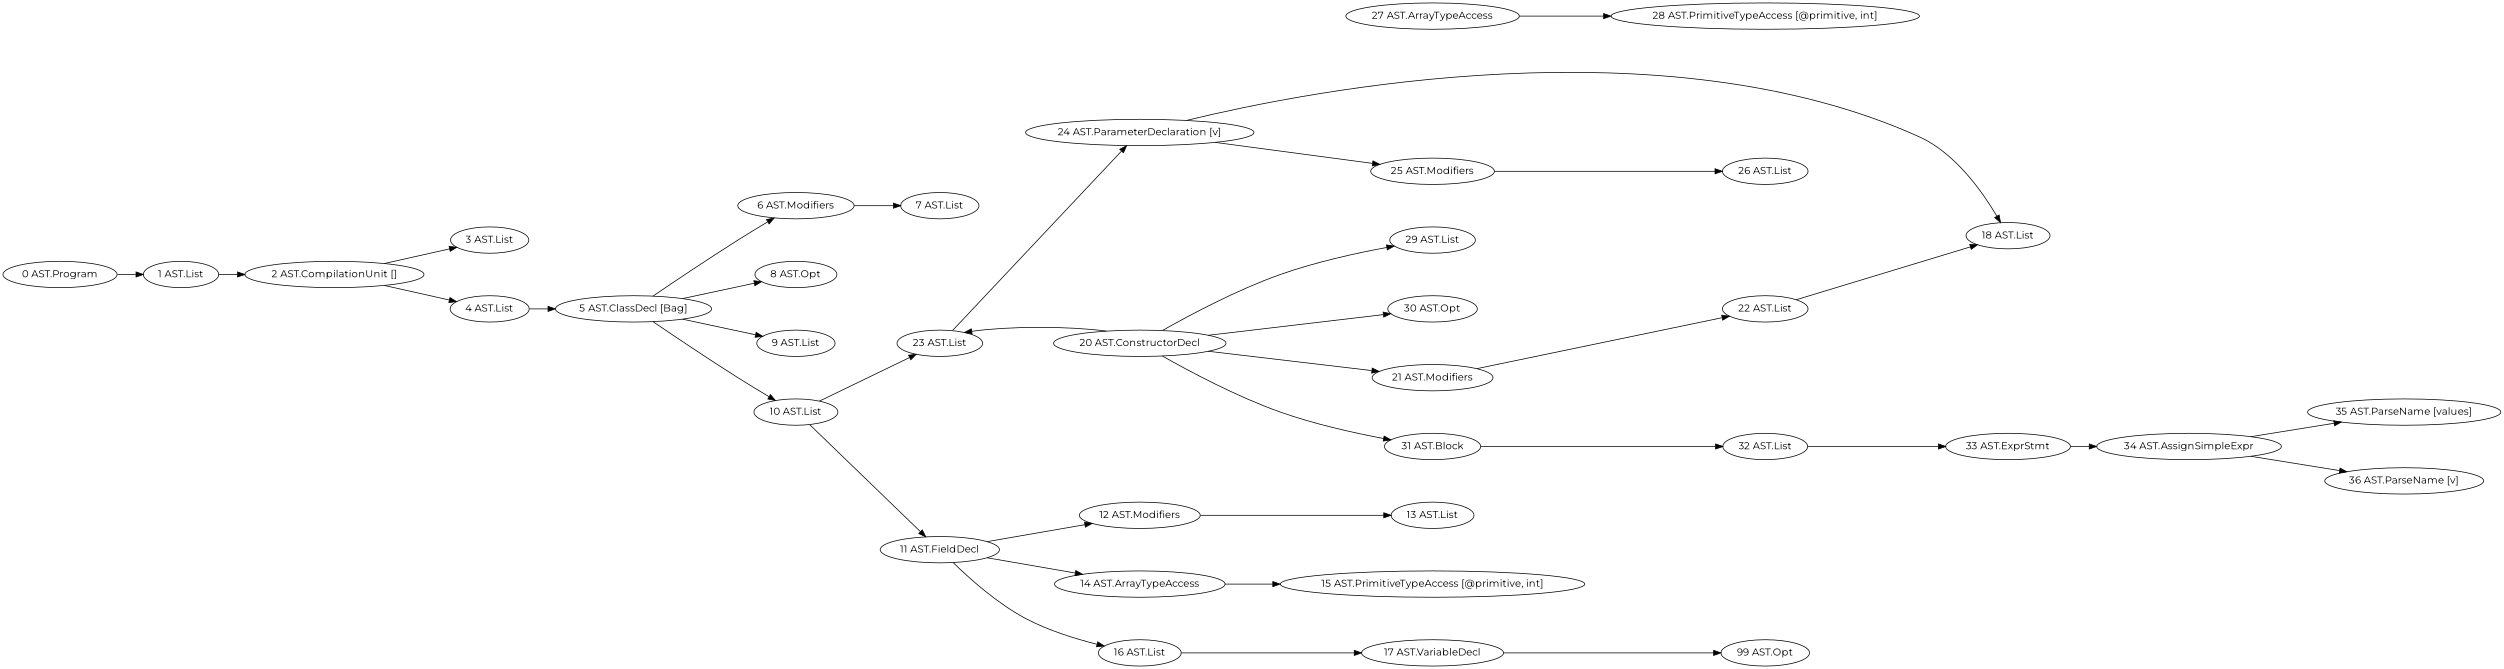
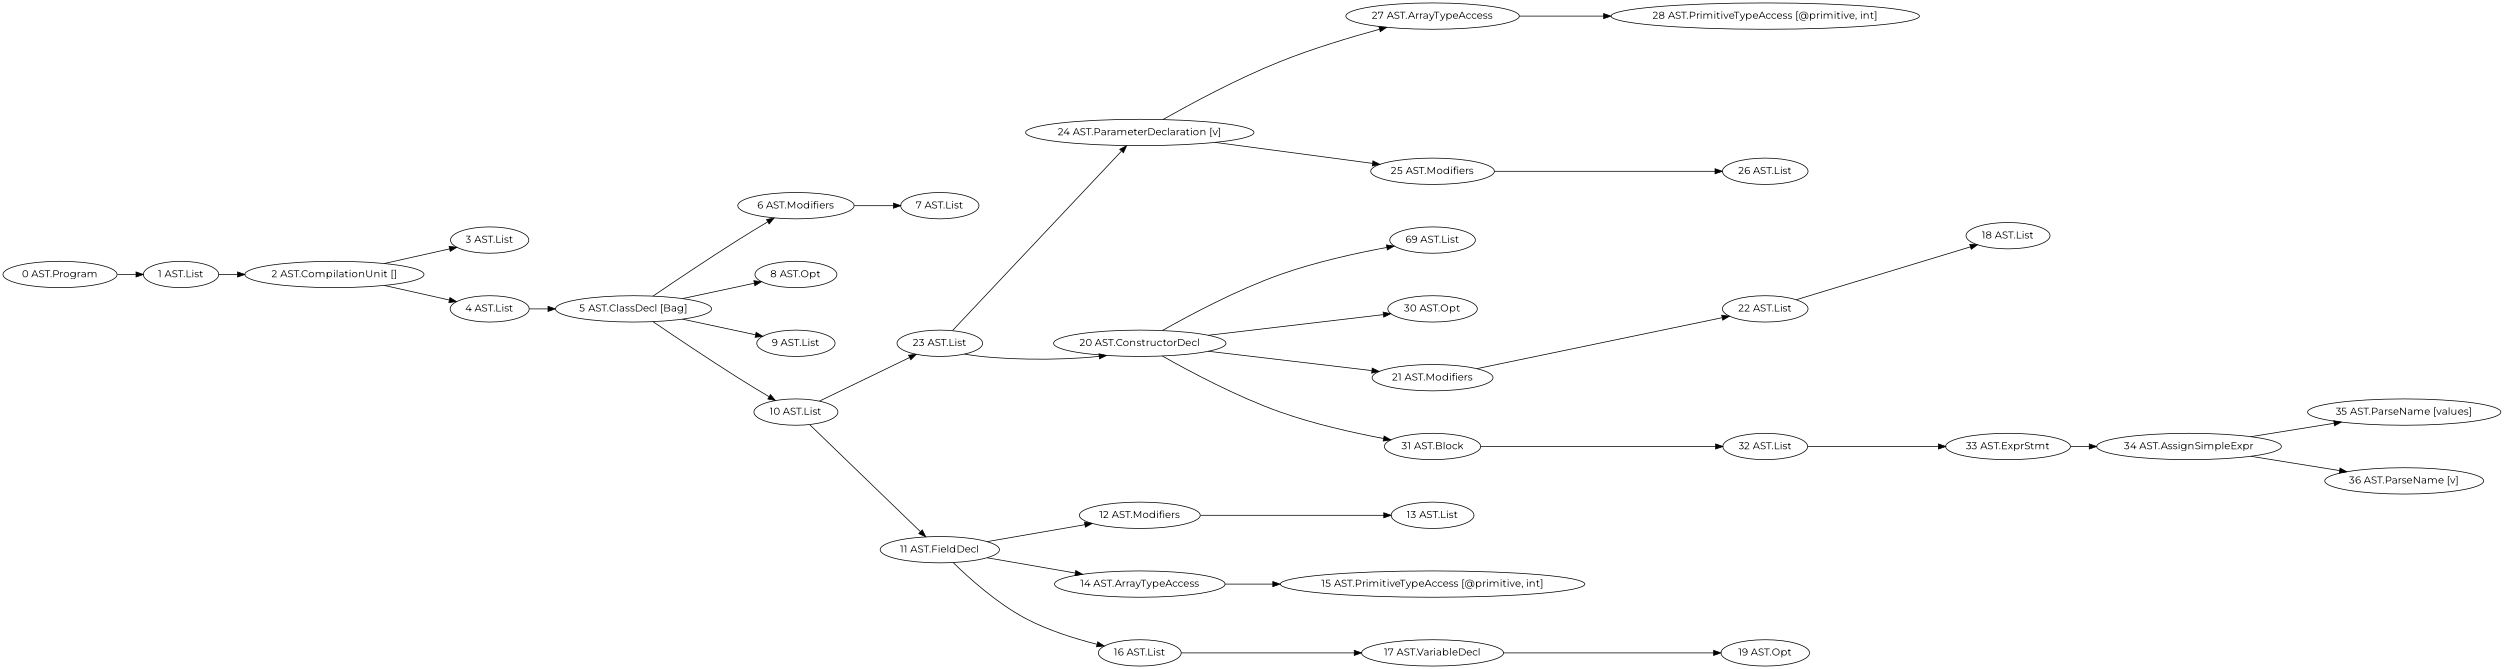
edge "24 AST.ParameterDeclaration [v]" -> "18 AST.List": now "24 AST.ParameterDeclaration [v]" -> "27 AST.ArrayTypeAccess"
node "29 AST.List": label "29 AST.List" -> "69 AST.List"
edge "20 AST.ConstructorDecl" -> "23 AST.List": reversed
node "99 AST.Opt": label "99 AST.Opt" -> "19 AST.Opt"
